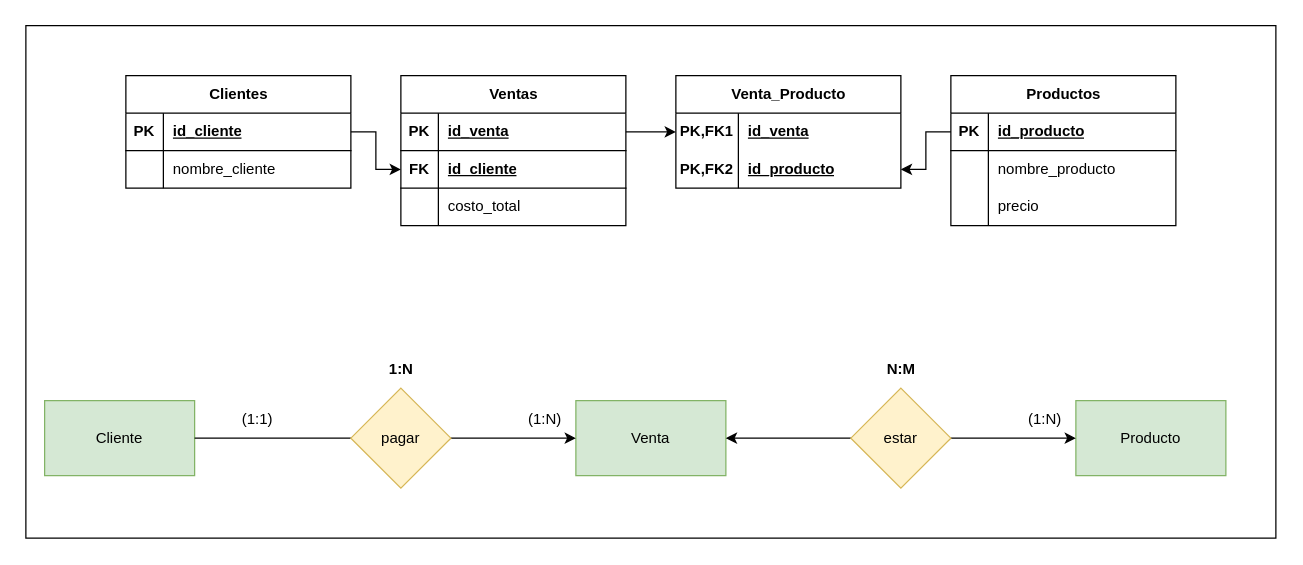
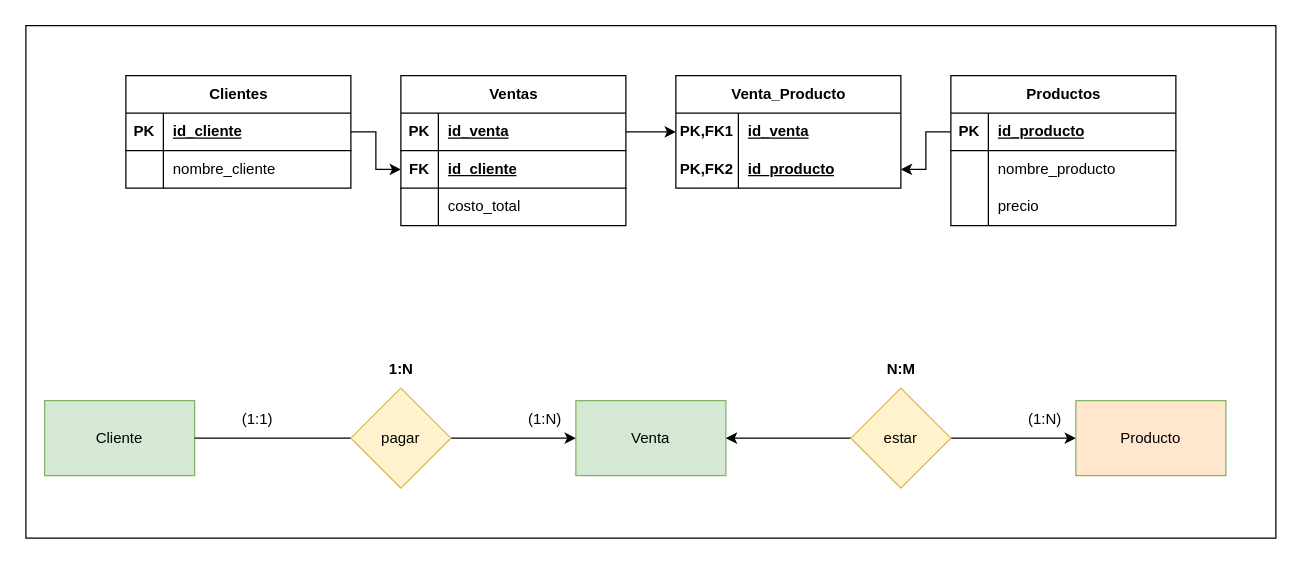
node "Producto": fillcolor #d5e8d4 -> #ffe6cc
